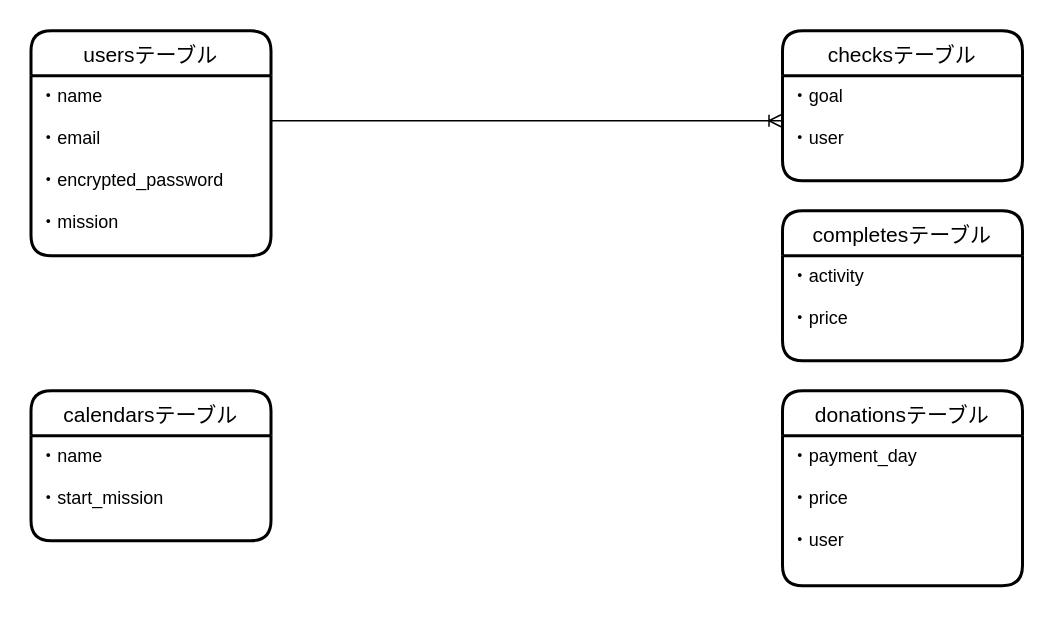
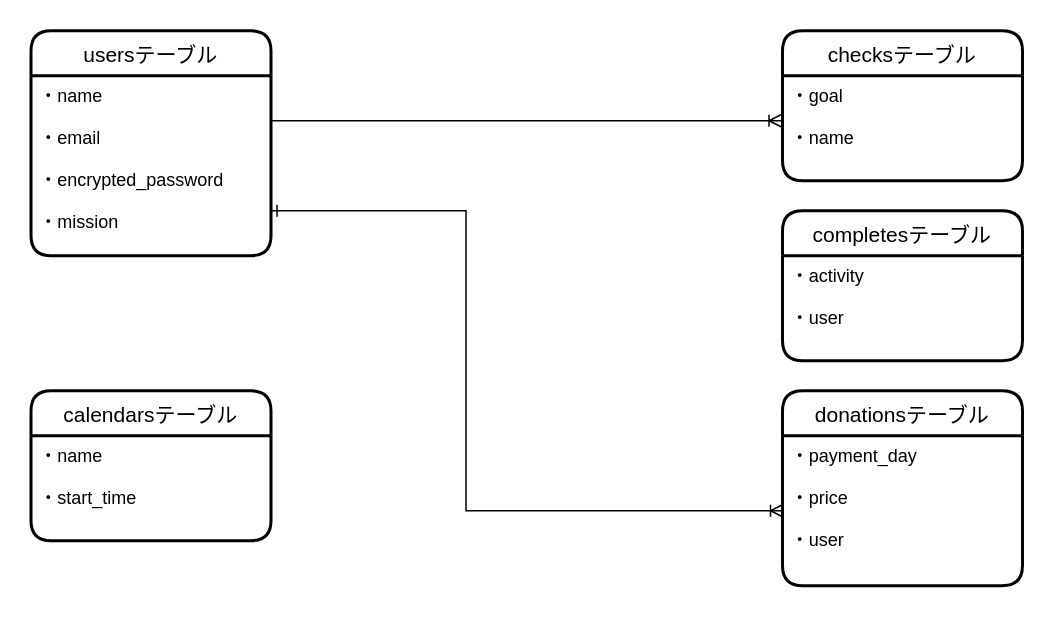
node "・goal ・user": label "・goal ・user" -> "・goal ・name"
node "・activity ・price": label "・activity ・price" -> "・activity ・user"
edge "・name ・email ・encrypted_password ・mission" -- "・payment_day ・price ・user": added
node "・name ・start_mission": label "・name ・start_mission" -> "・name ・start_time"
